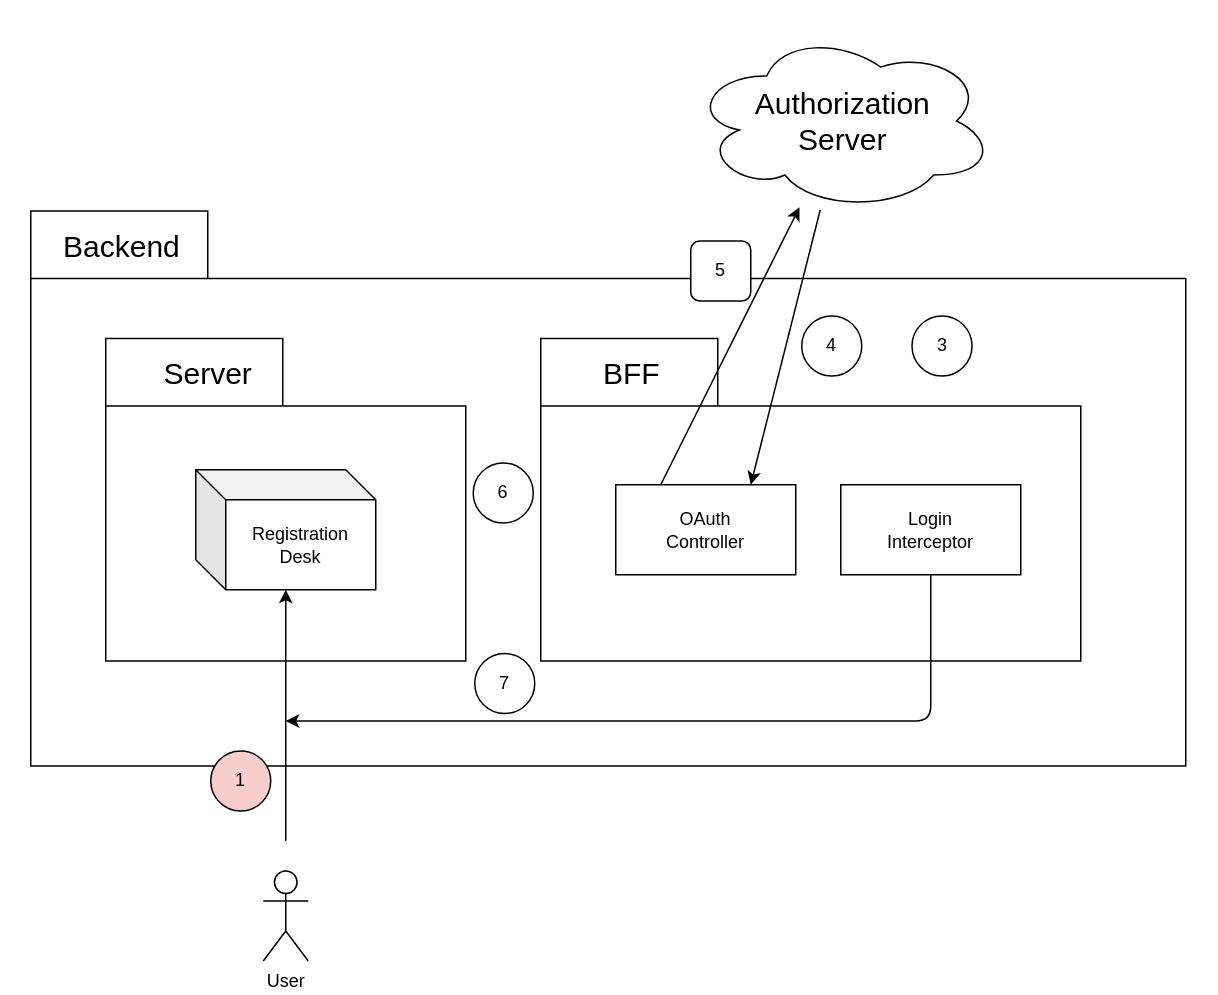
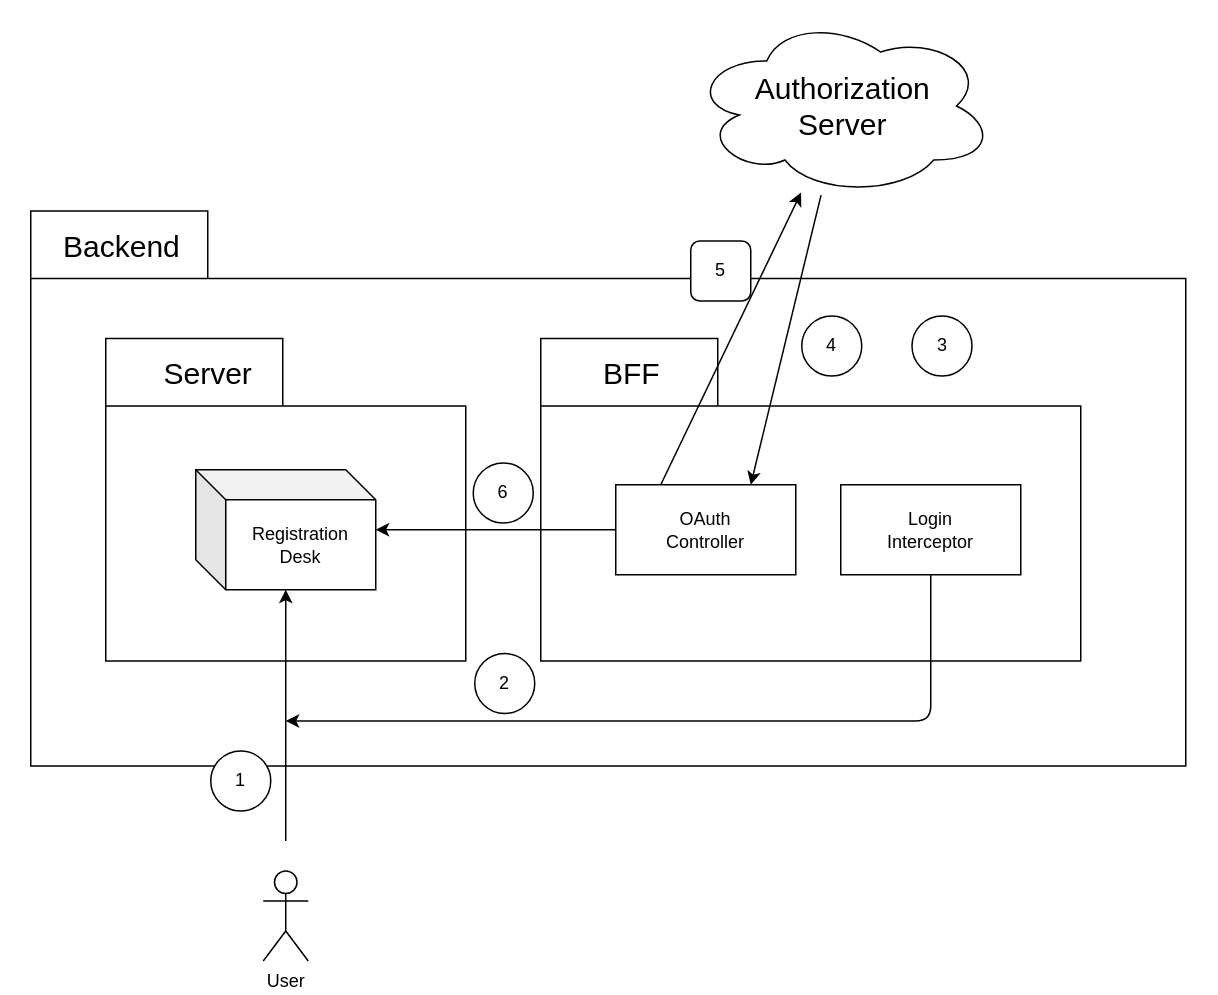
node "AuthorizationServer": moved (843, 121) -> (843, 106)
edge "OAuth Controller" -> "Registration Desk": added
node "7": label "7" -> "2"
node "1": fillcolor #f8cecc -> #ffffff
